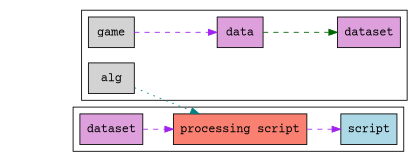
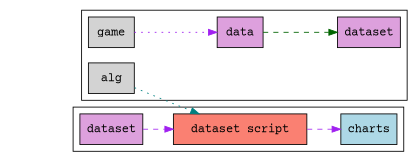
edge "game" -> "data": style dashed -> dotted
node "processing script": label "processing script" -> "dataset script"
node "script": label "script" -> "charts"
